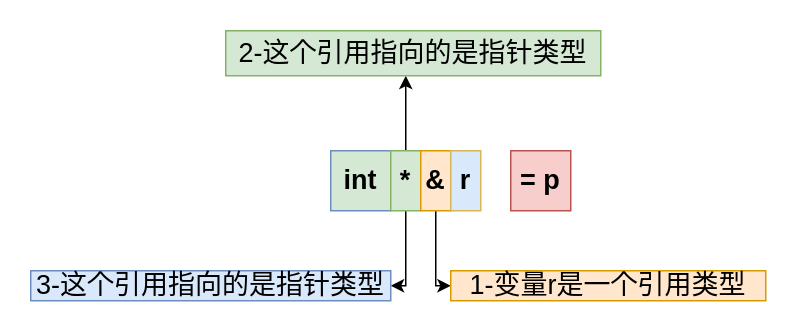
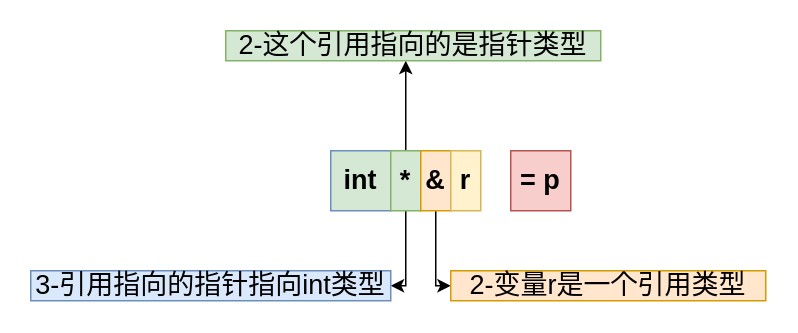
node "2-这个引用指向的是指针类型": size 375x45 -> 375x30
node "r": fillcolor #dae8fc -> #fff2cc
node "3-这个引用指向的是指针类型": label "3-这个引用指向的是指针类型" -> "3-引用指向的指针指向int类型"
node "1-变量r是一个引用类型": label "1-变量r是一个引用类型" -> "2-变量r是一个引用类型"
